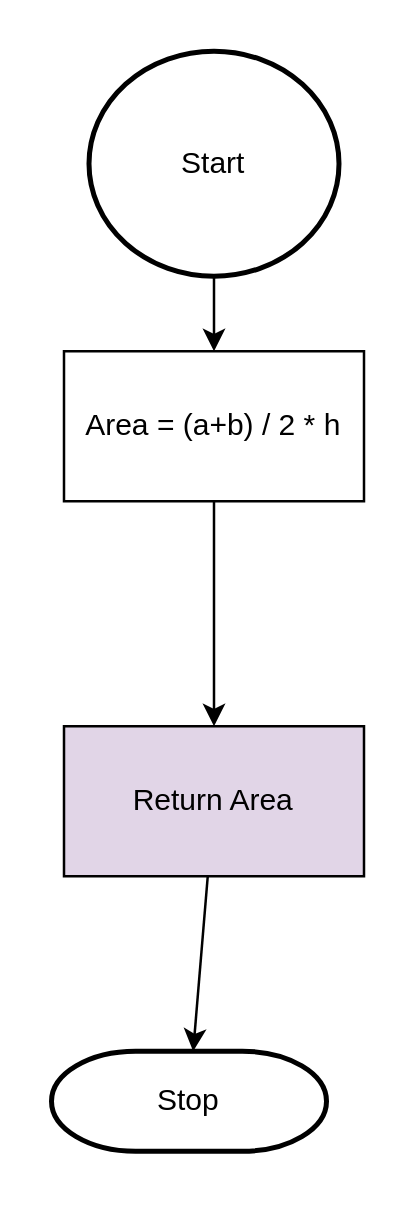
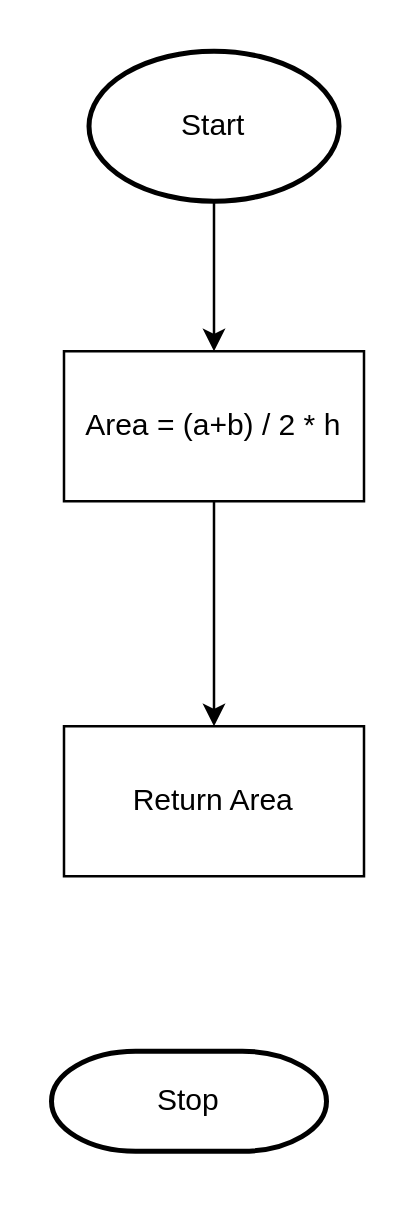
node "Start": size 250x225 -> 250x150
node "Return Area": fillcolor #e1d5e7 -> #ffffff
edge "Return Area" -> "Stop": removed
